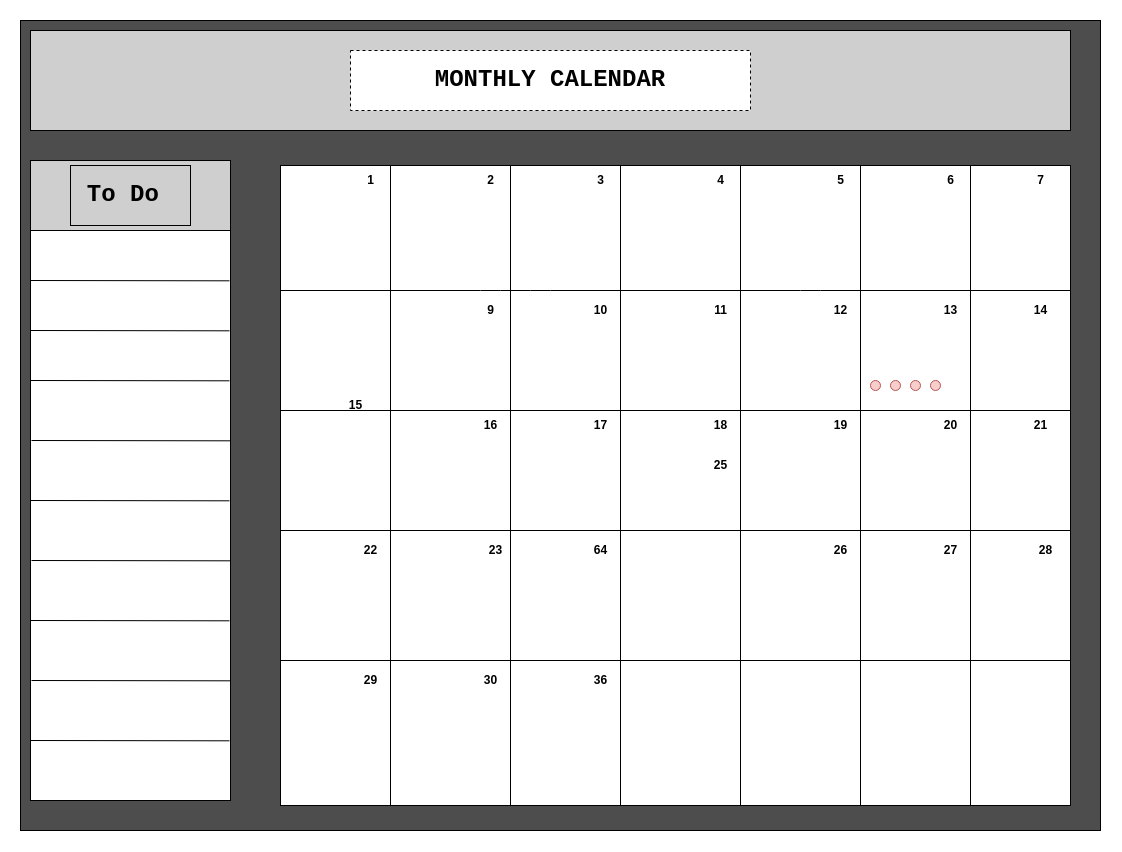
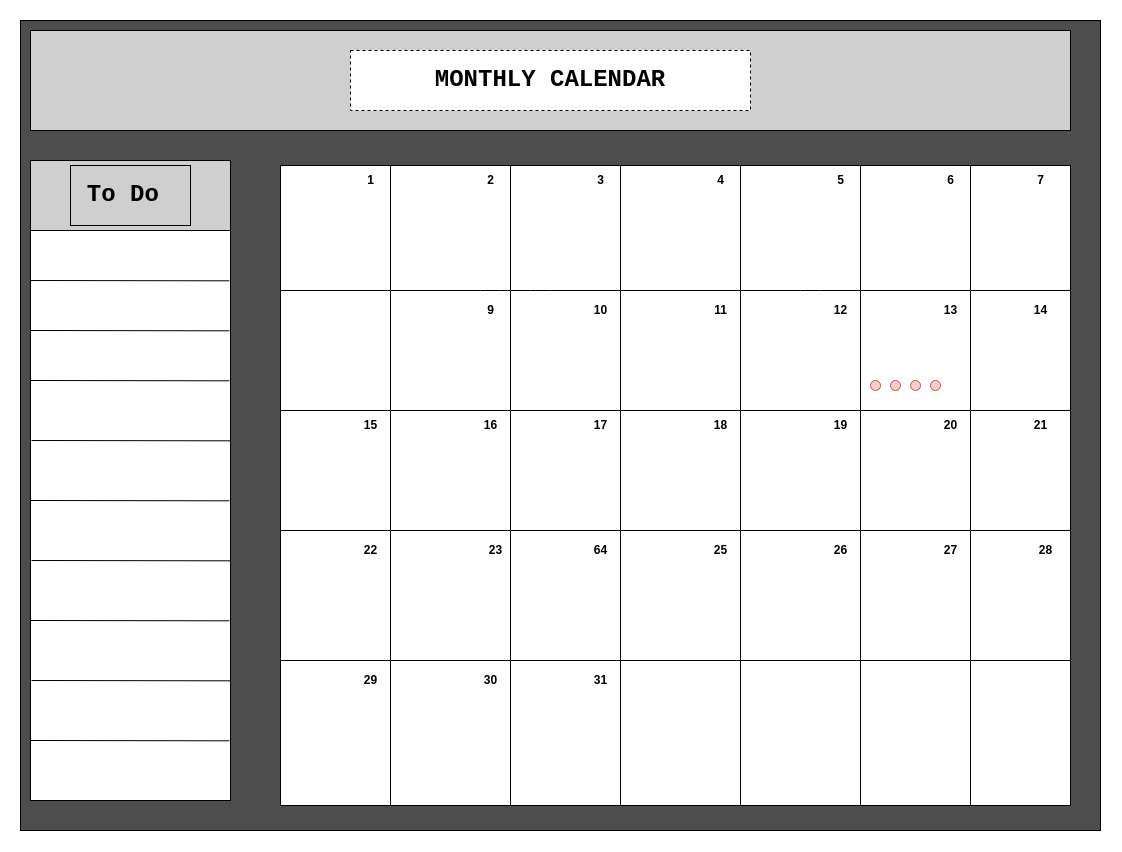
node "15": moved (356, 406) -> (371, 426)
node "25": moved (721, 466) -> (721, 551)
node "36": label "36" -> "31"
